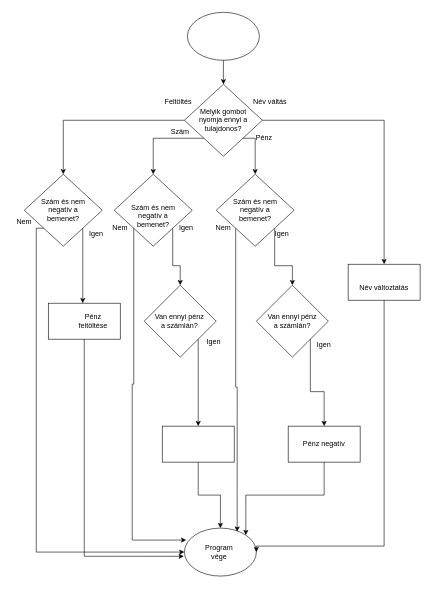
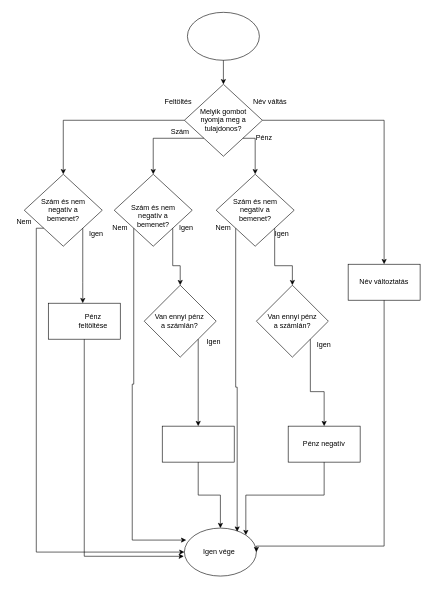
node "Melyik gombot nyomja ennyi a tulajdonos?": label "Melyik gombot nyomja ennyi a tulajdonos?" -> "Melyik gombot nyomja meg a tulajdonos?"
node "Név változtatás": moved (384, 288) -> (384, 282)
node "Program vége": label "Program vége" -> "Igen vége"
